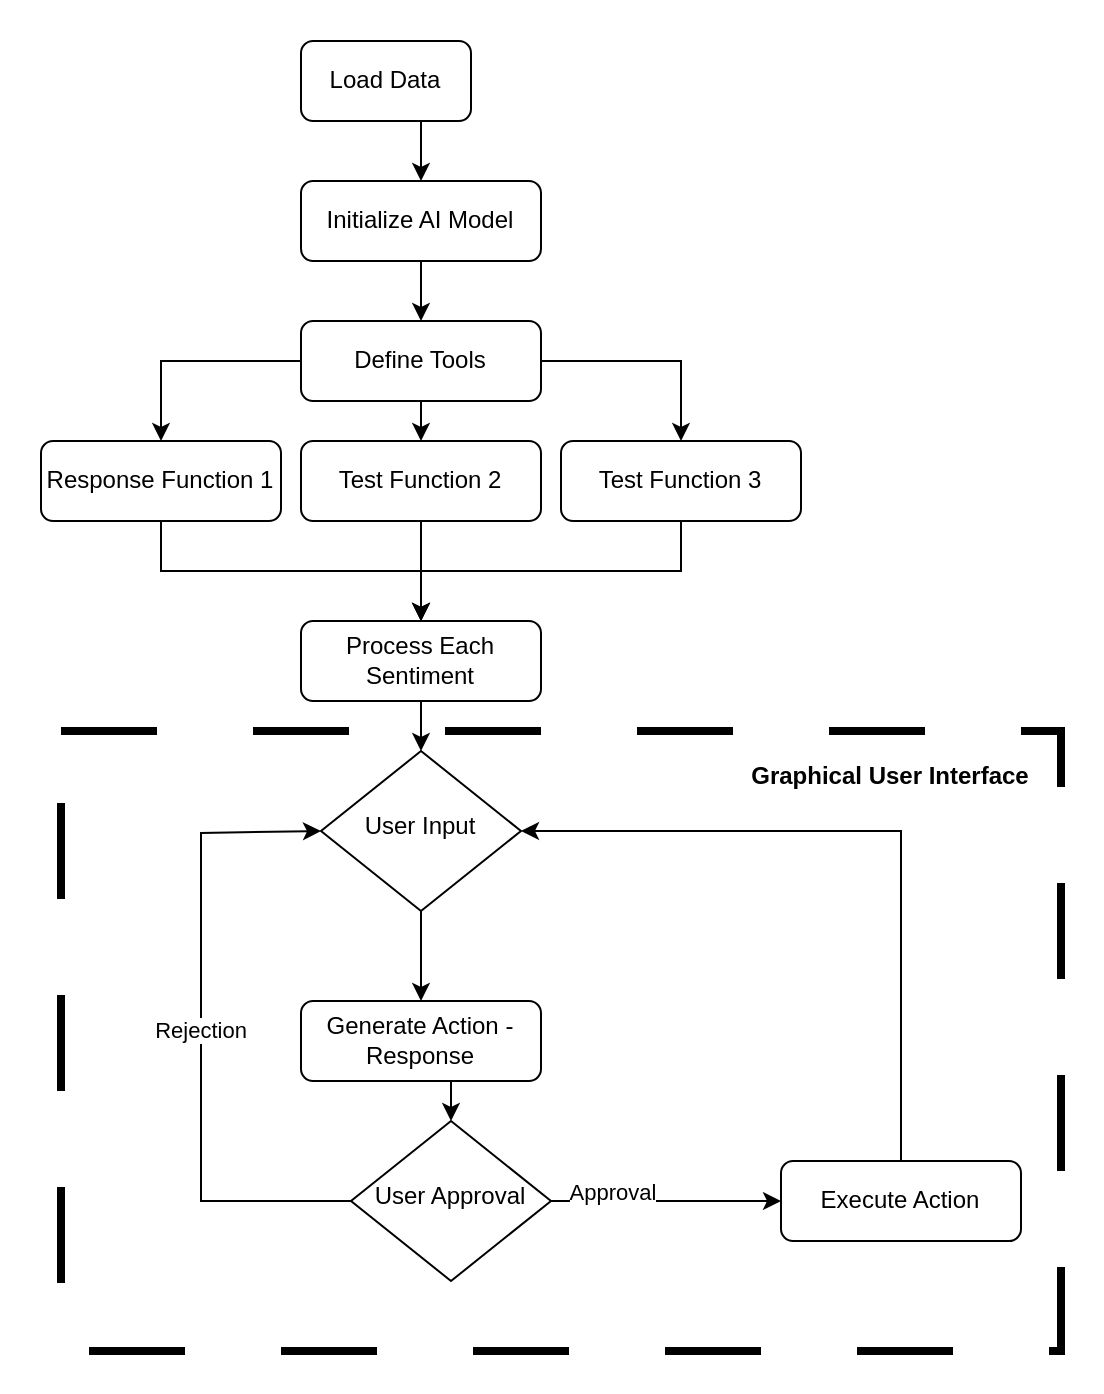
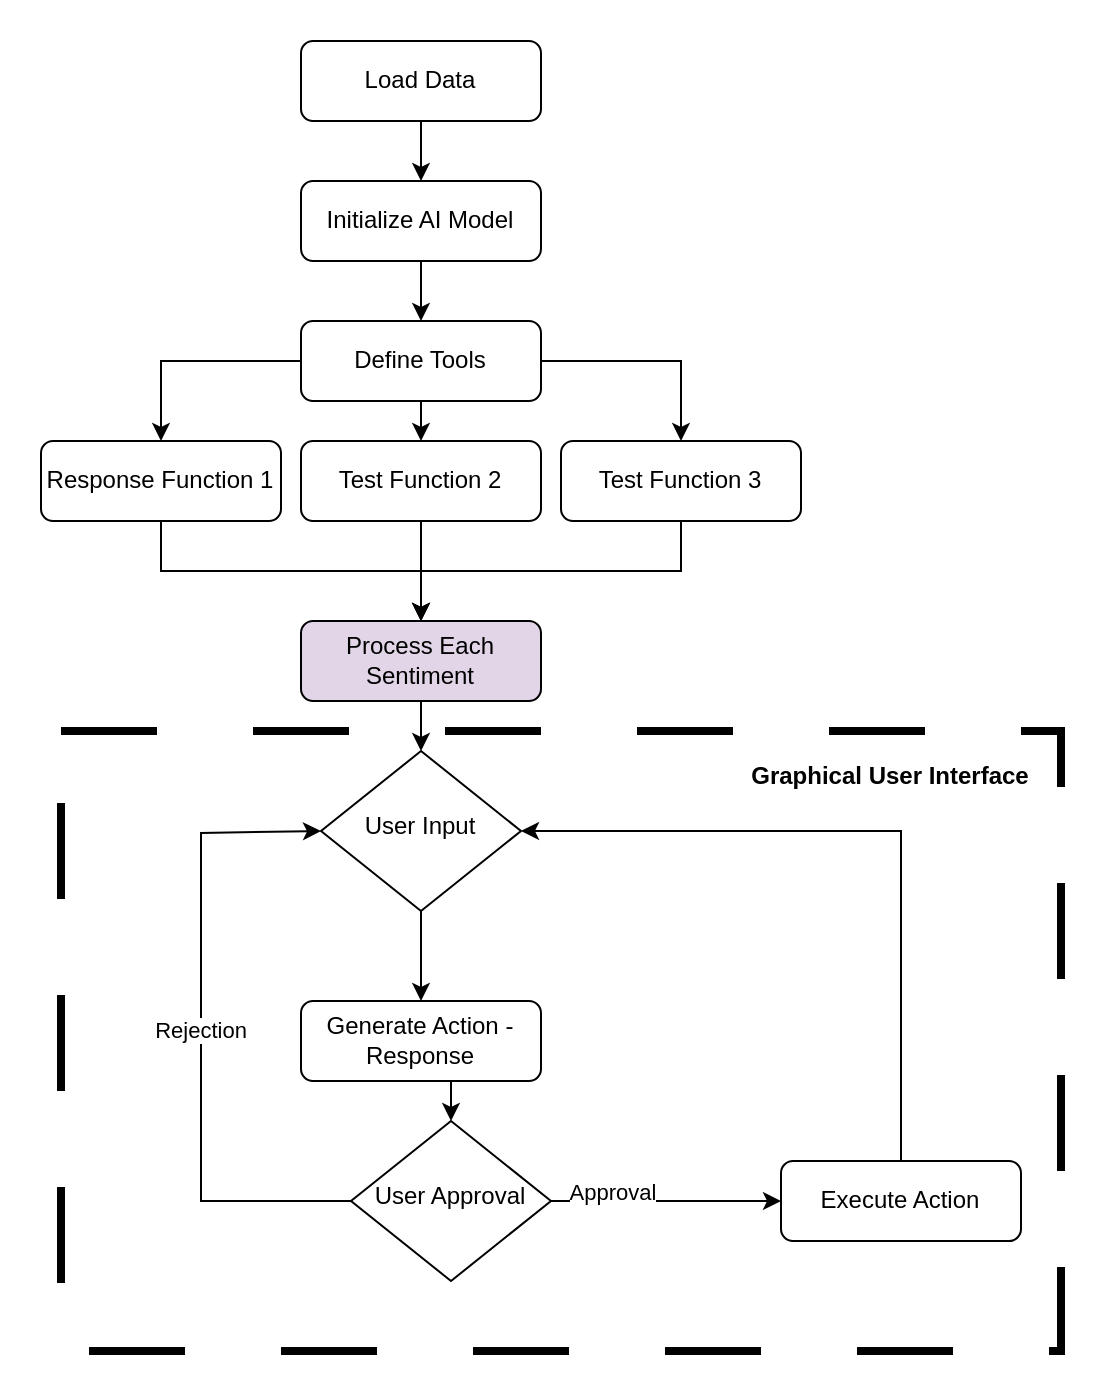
node "Load Data": size 170x80 -> 240x80
node "Process Each Sentiment": fillcolor #ffffff -> #e1d5e7
